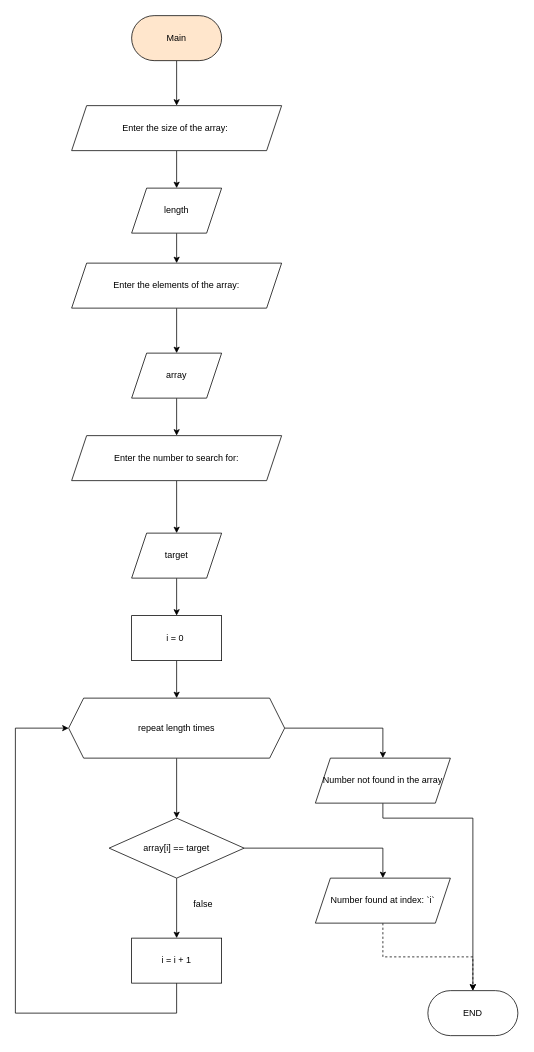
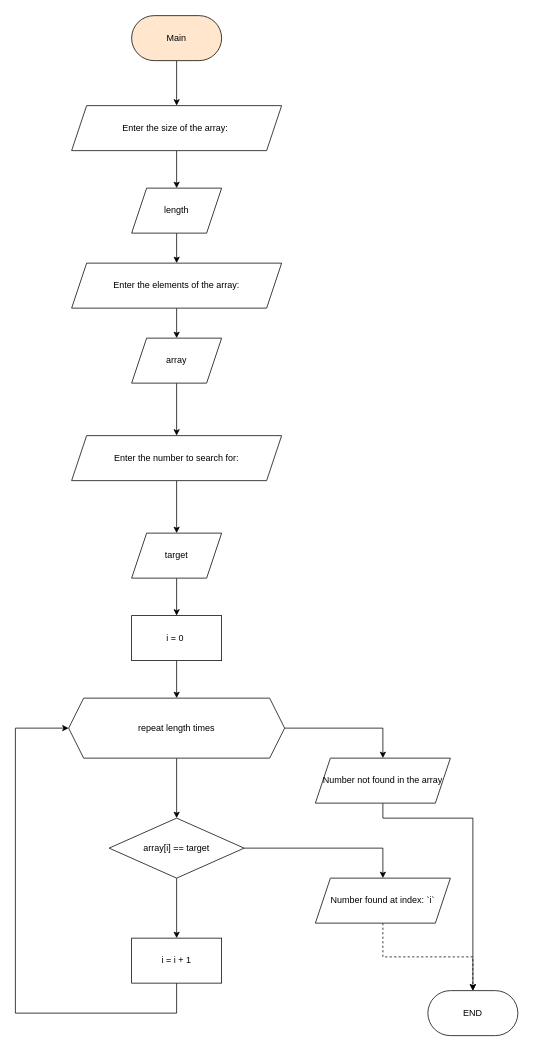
node "array": moved (177, 375) -> (177, 360)
node "false": removed
